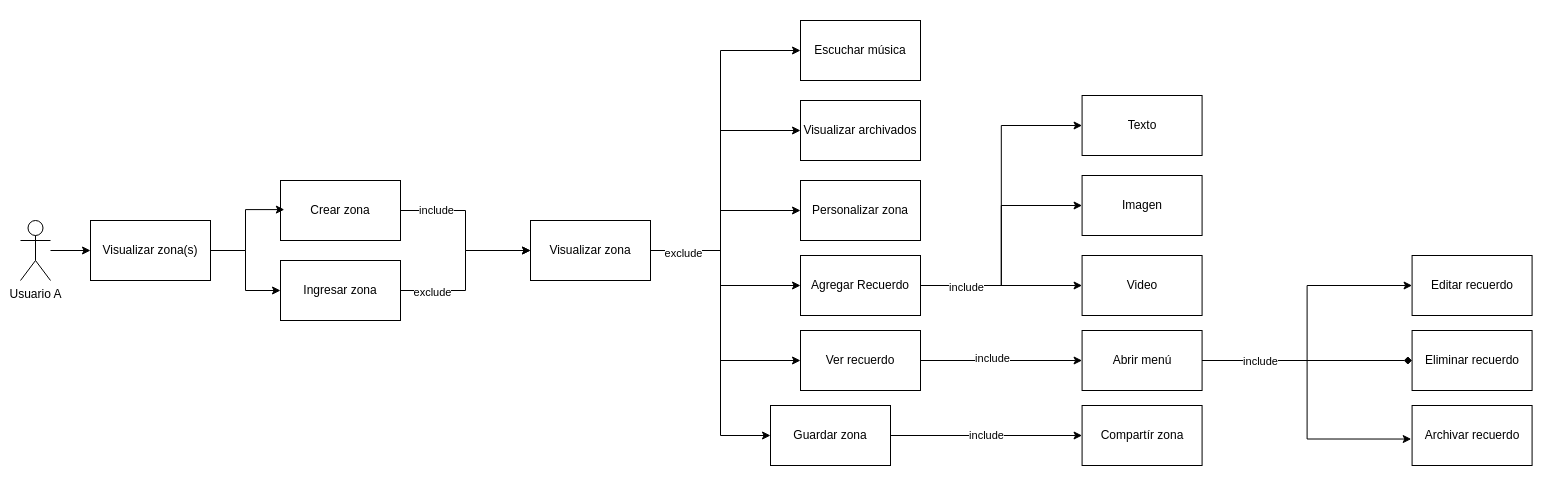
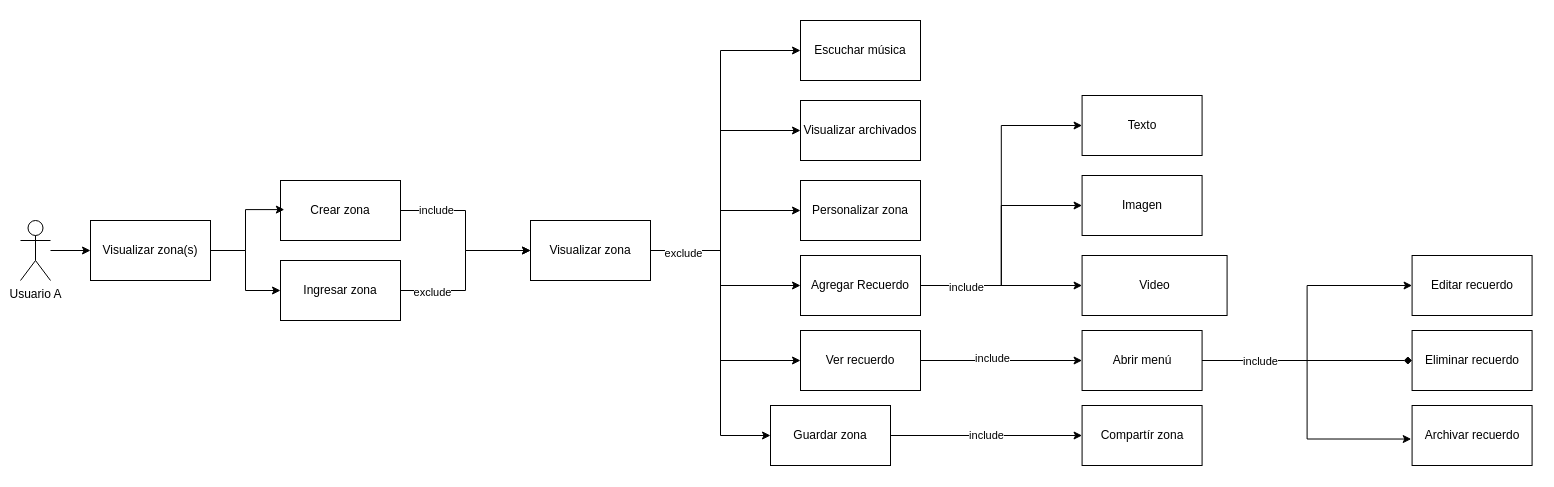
node "Video": size 120x60 -> 145x60
